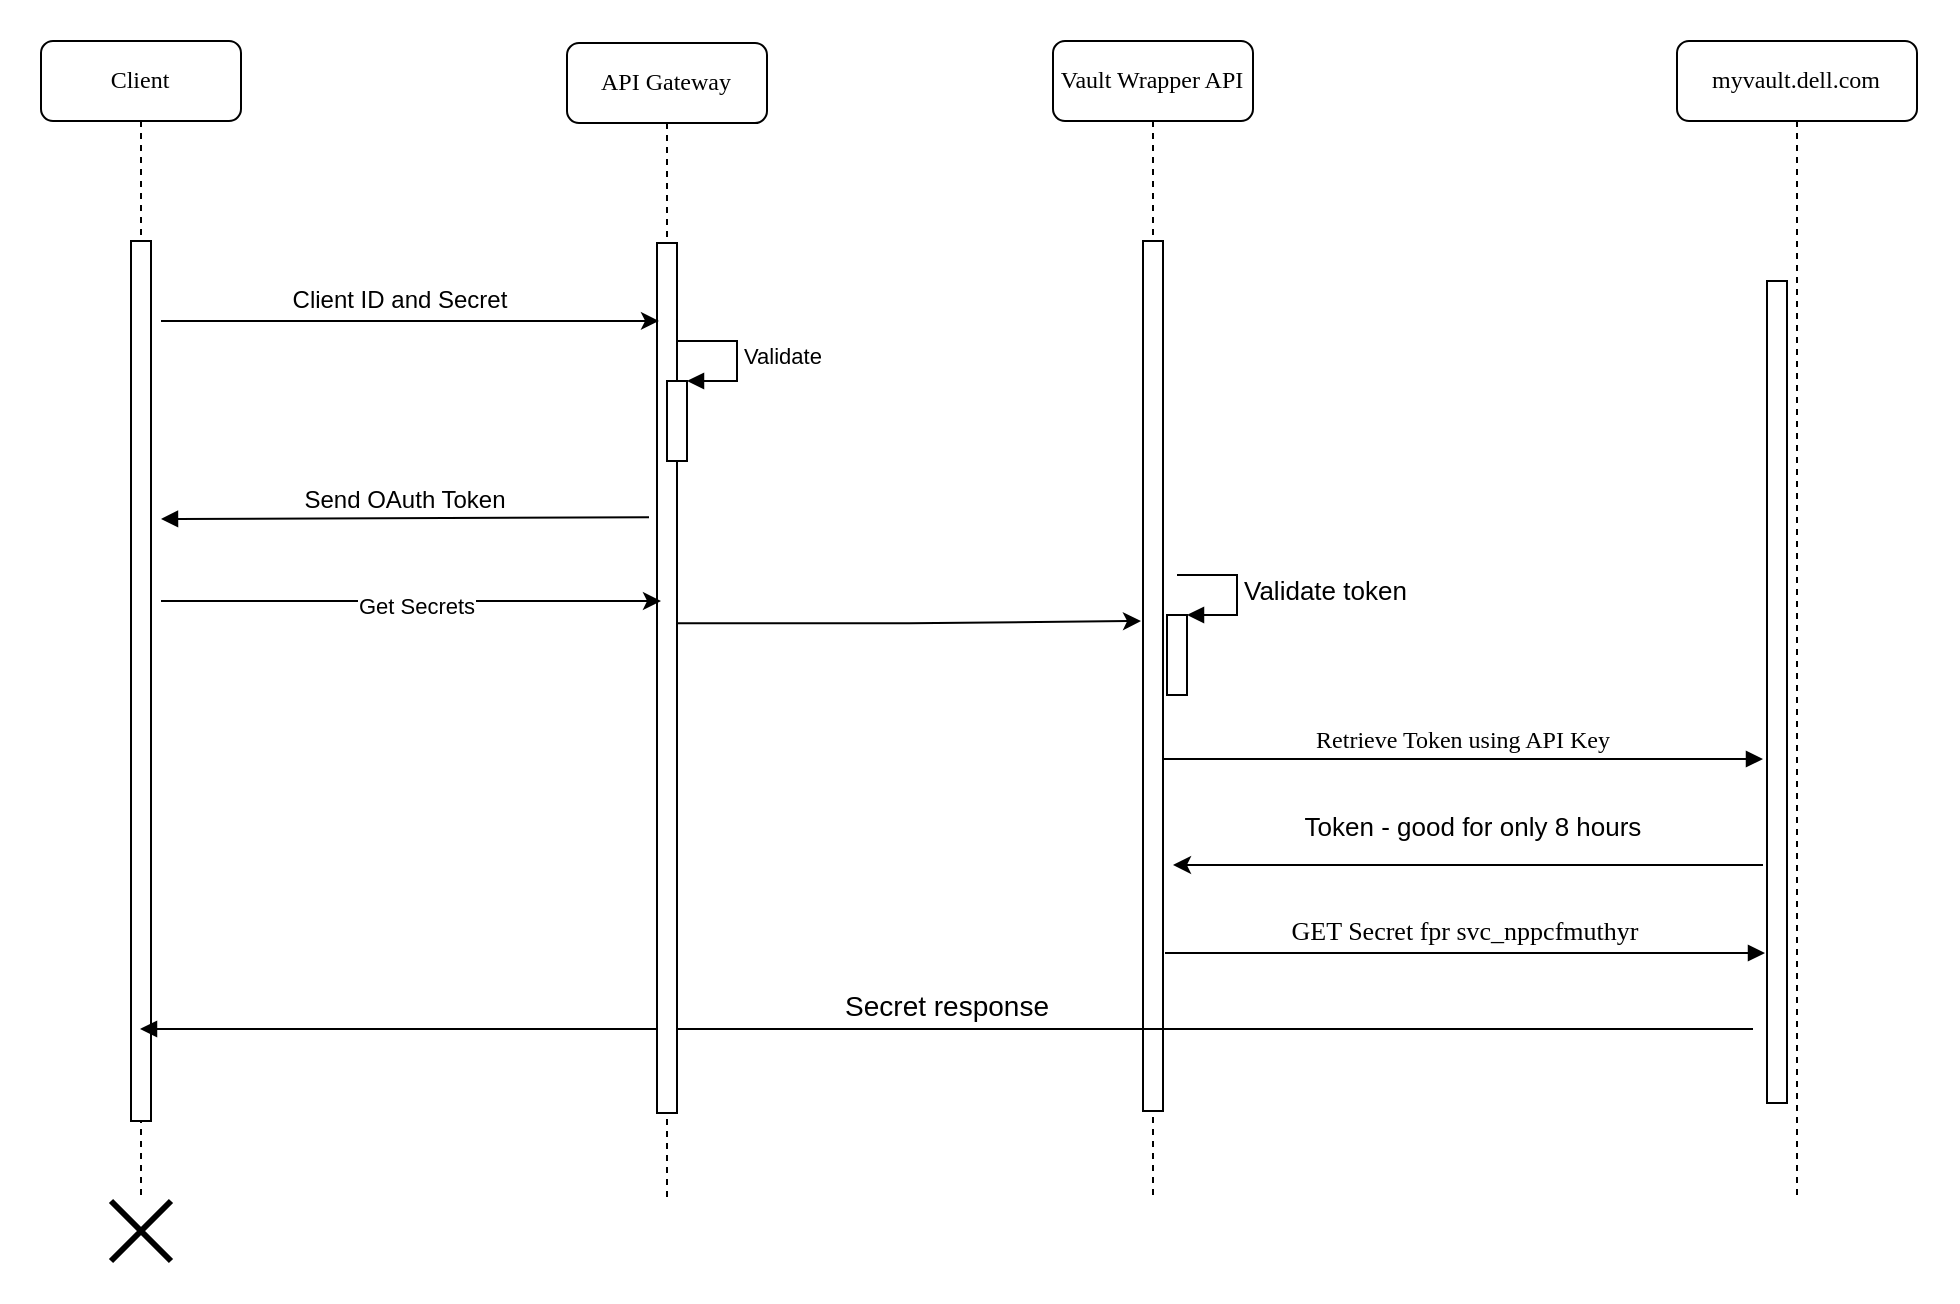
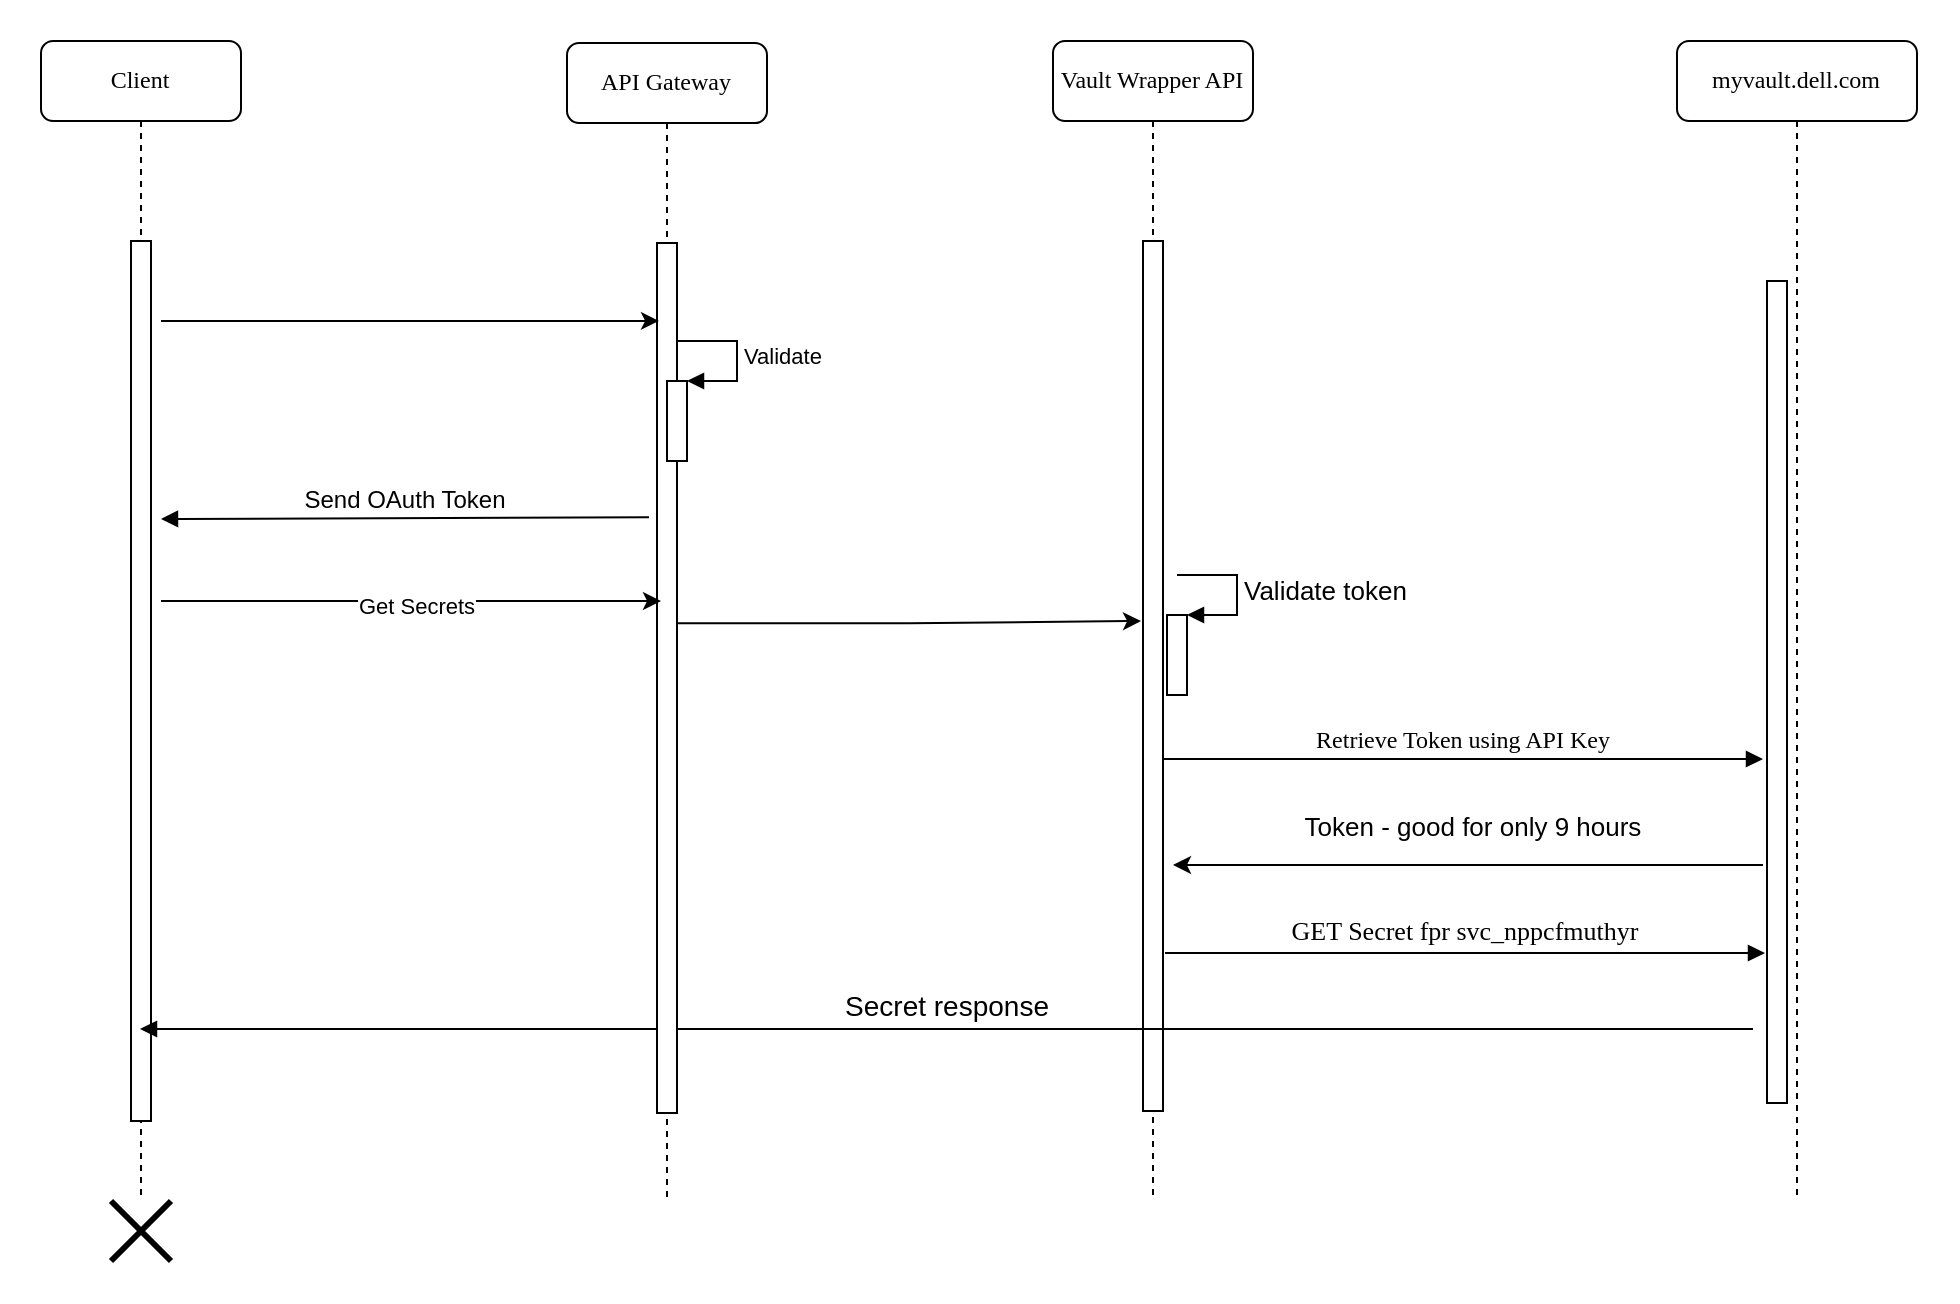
node "Client ID and Secret": removed
node "Token - good for only 8 hours": label "Token - good for only 8 hours" -> "Token - good for only 9 hours"
